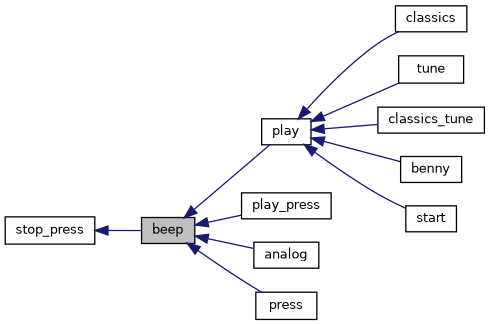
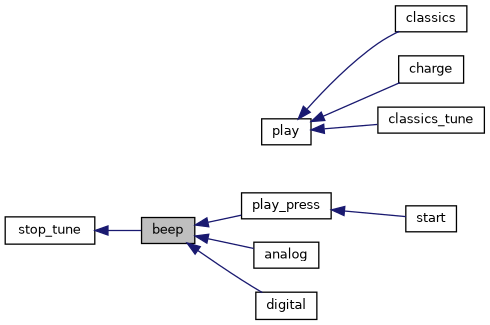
node "tune": label "tune" -> "charge"
node "benny": removed
edge "play" -> "beep": removed
edge "start" -> "play": now "start" -> "play_press"
node "stop_press": label "stop_press" -> "stop_tune"
node "press": label "press" -> "digital"
